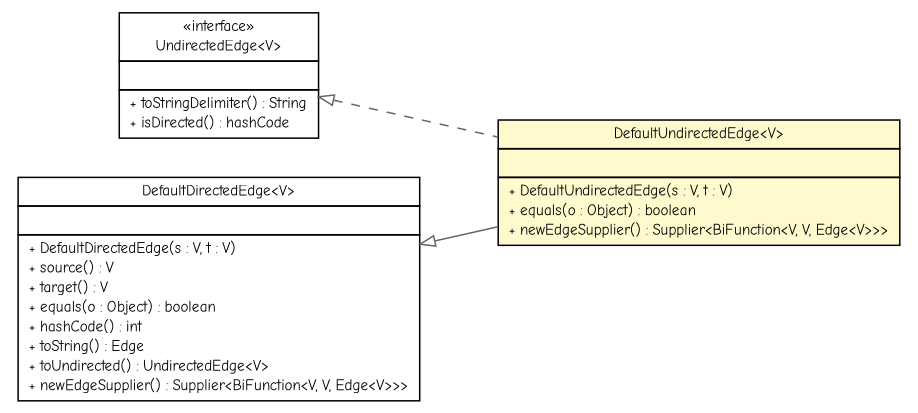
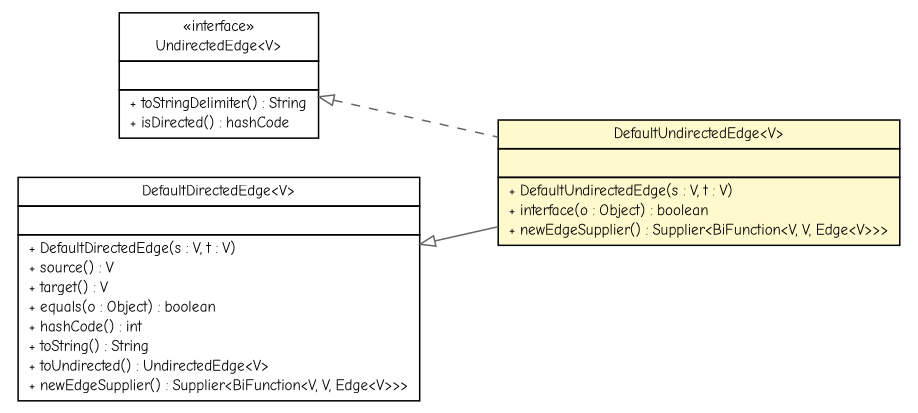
node "DefaultUndirectedEdge<V>": text "+ equals(o : Object) : boolean" -> "+ interface(o : Object) : boolean"
node "DefaultDirectedEdge<V>": text "+ toString() : Edge" -> "+ toString() : String"
